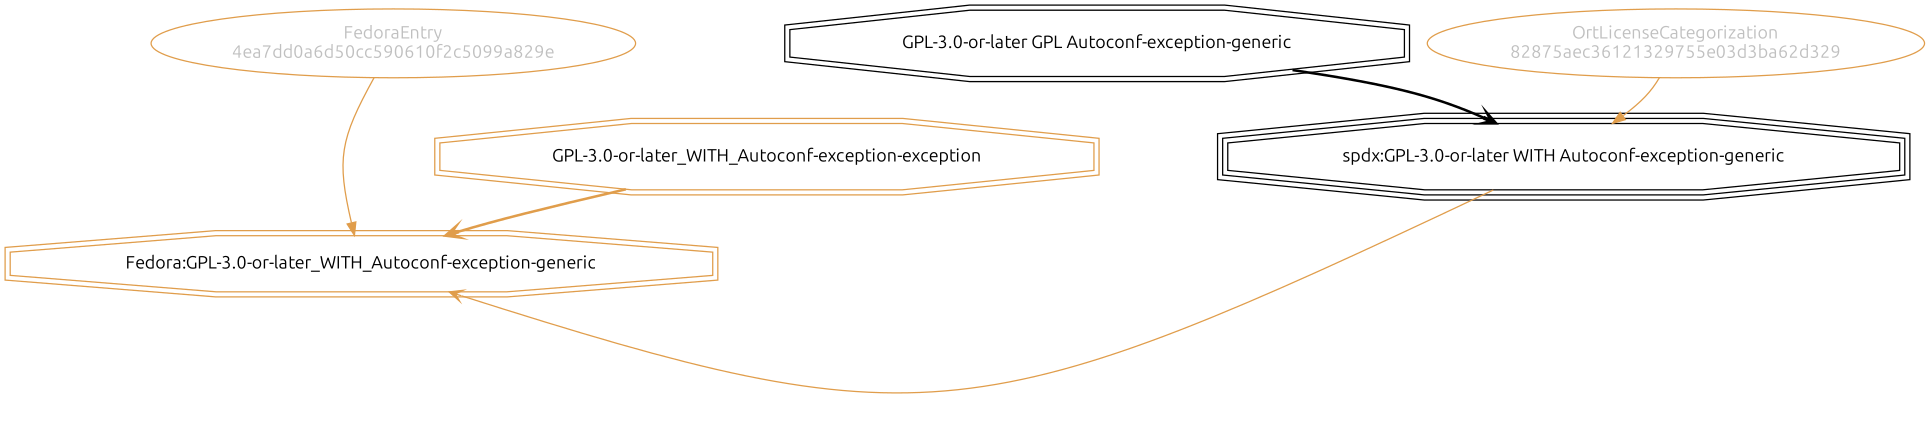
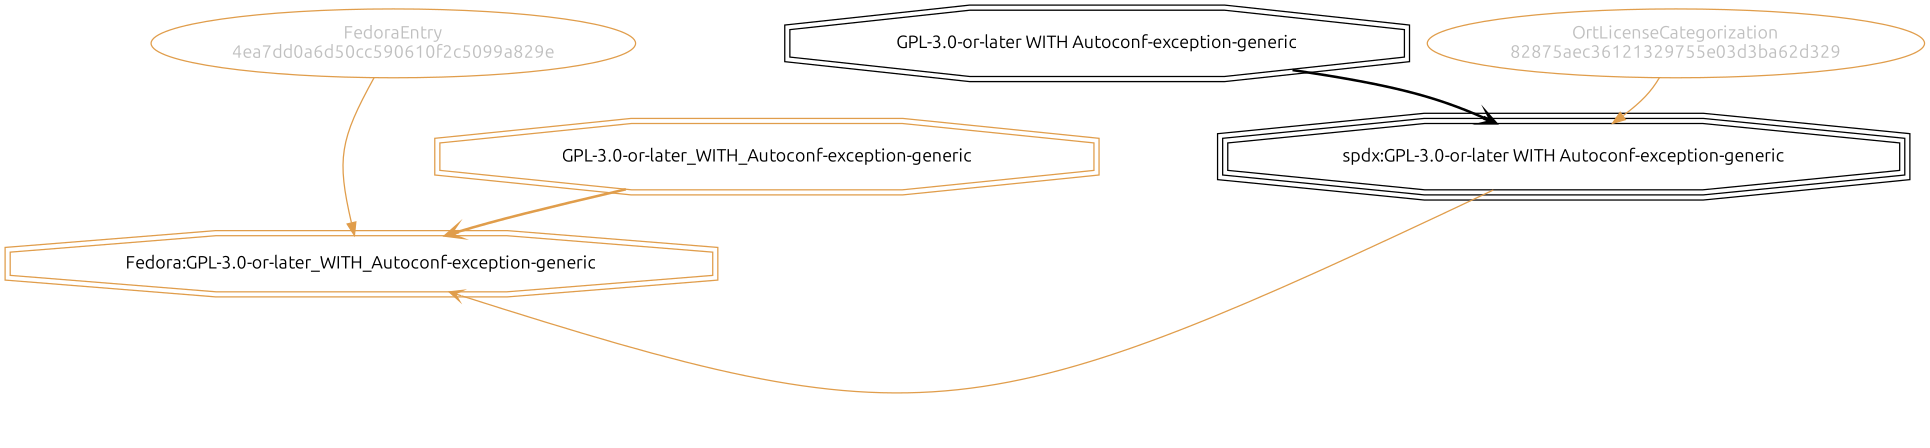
node "GPL-3.0-or-later GPL Autoconf-exception-generic": label "GPL-3.0-or-later GPL Autoconf-exception-generic" -> "GPL-3.0-or-later WITH Autoconf-exception-generic"
node "GPL-3.0-or-later_WITH_Autoconf-exception-exception": label "GPL-3.0-or-later_WITH_Autoconf-exception-exception" -> "GPL-3.0-or-later_WITH_Autoconf-exception-generic"
